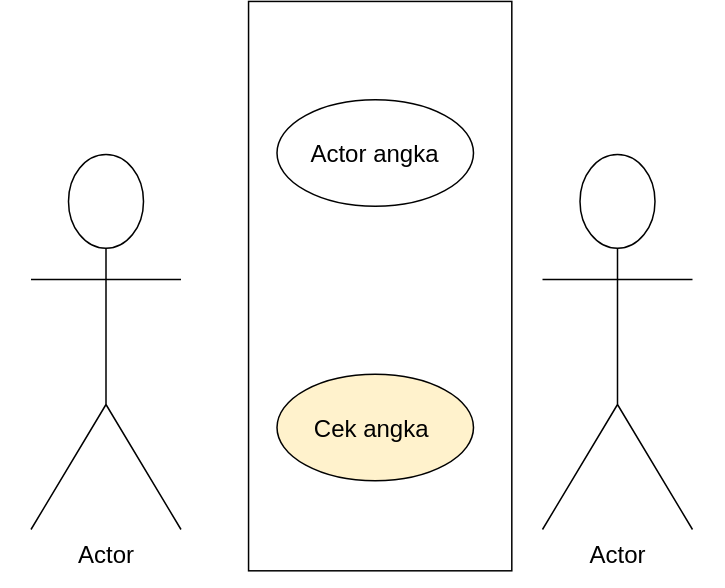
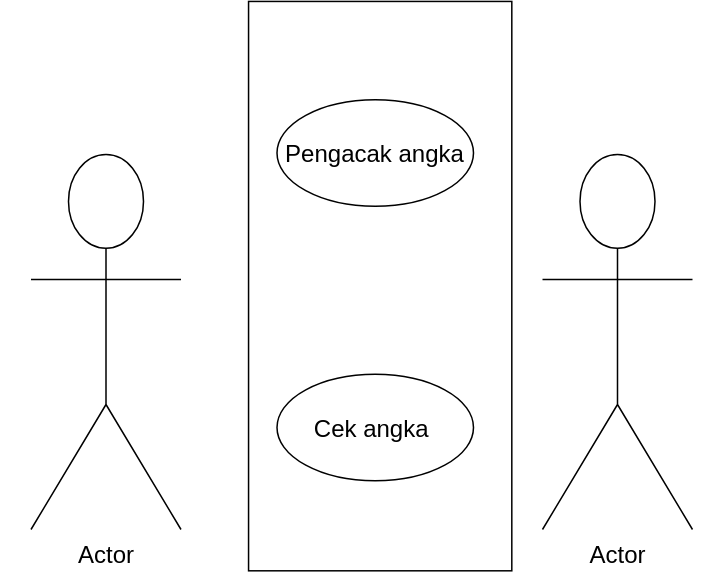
node "Actor angka": label "Actor angka" -> "Pengacak angka"
node "Cek angka": fillcolor #fff2cc -> #ffffff
